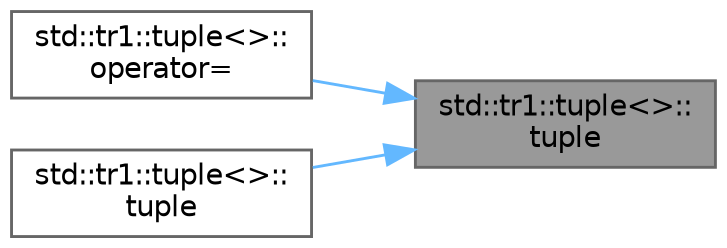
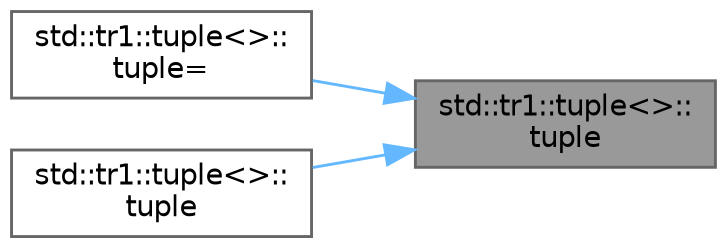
node "std::tr1::tuple<>:: operator=": label "std::tr1::tuple<>:: operator=" -> "std::tr1::tuple<>:: tuple="
